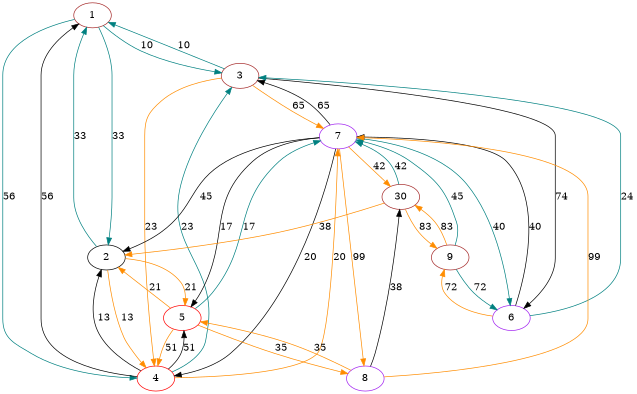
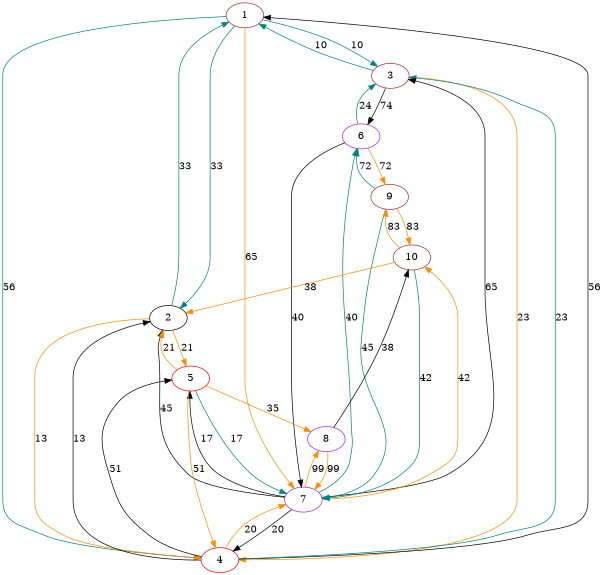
edge "3" -> "7": now "1" -> "7"
node "30": label "30" -> "10"
edge "8" -> "5": removed, label "35"
